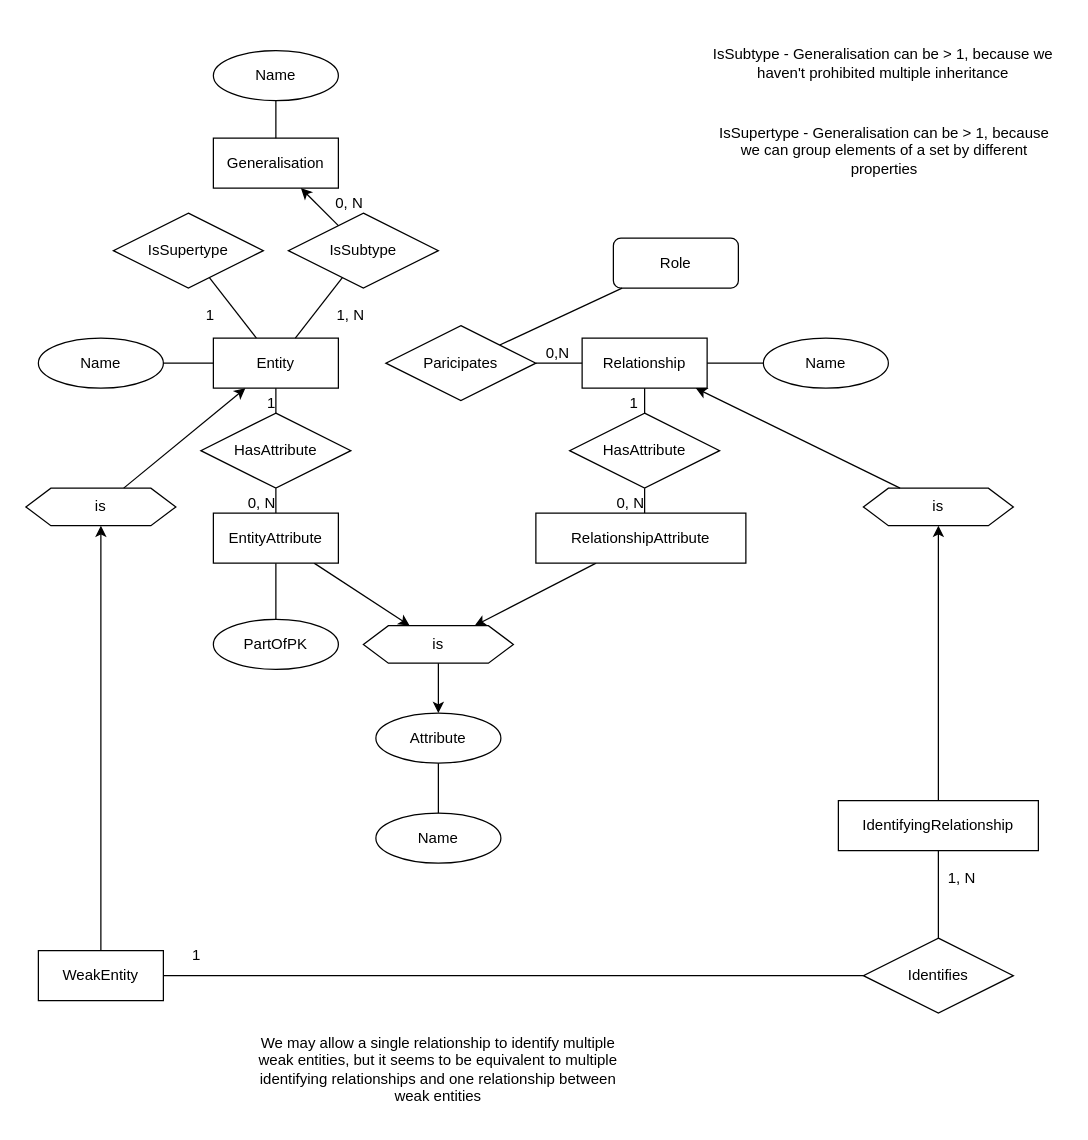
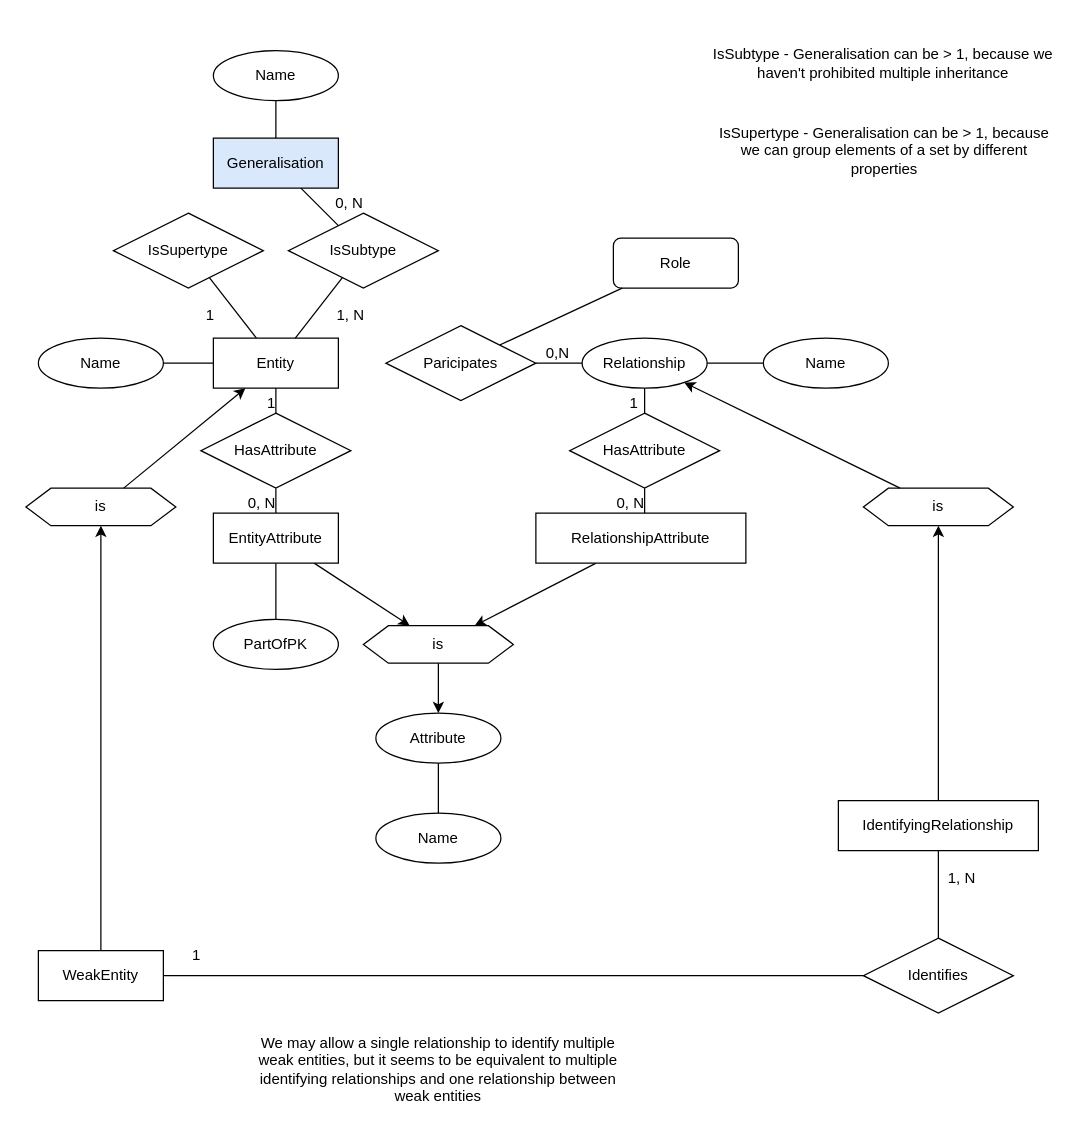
node "Generalisation": fillcolor #ffffff -> #dae8fc
edge "IsSubtype" -> "Generalisation": arrowhead classic -> none
node "Relationship": shape rectangle -> ellipse
